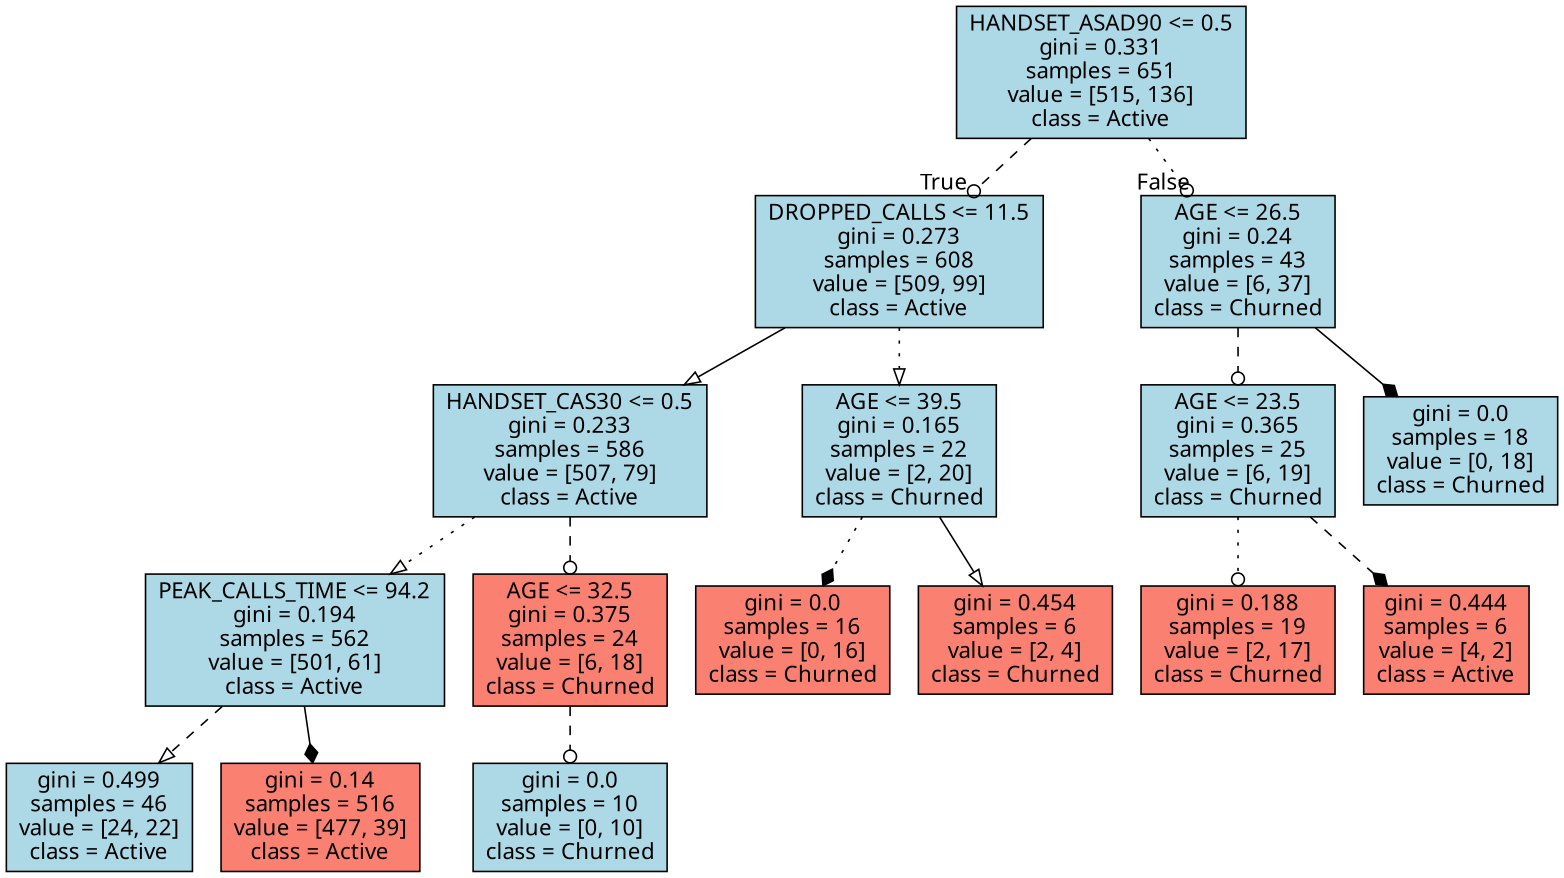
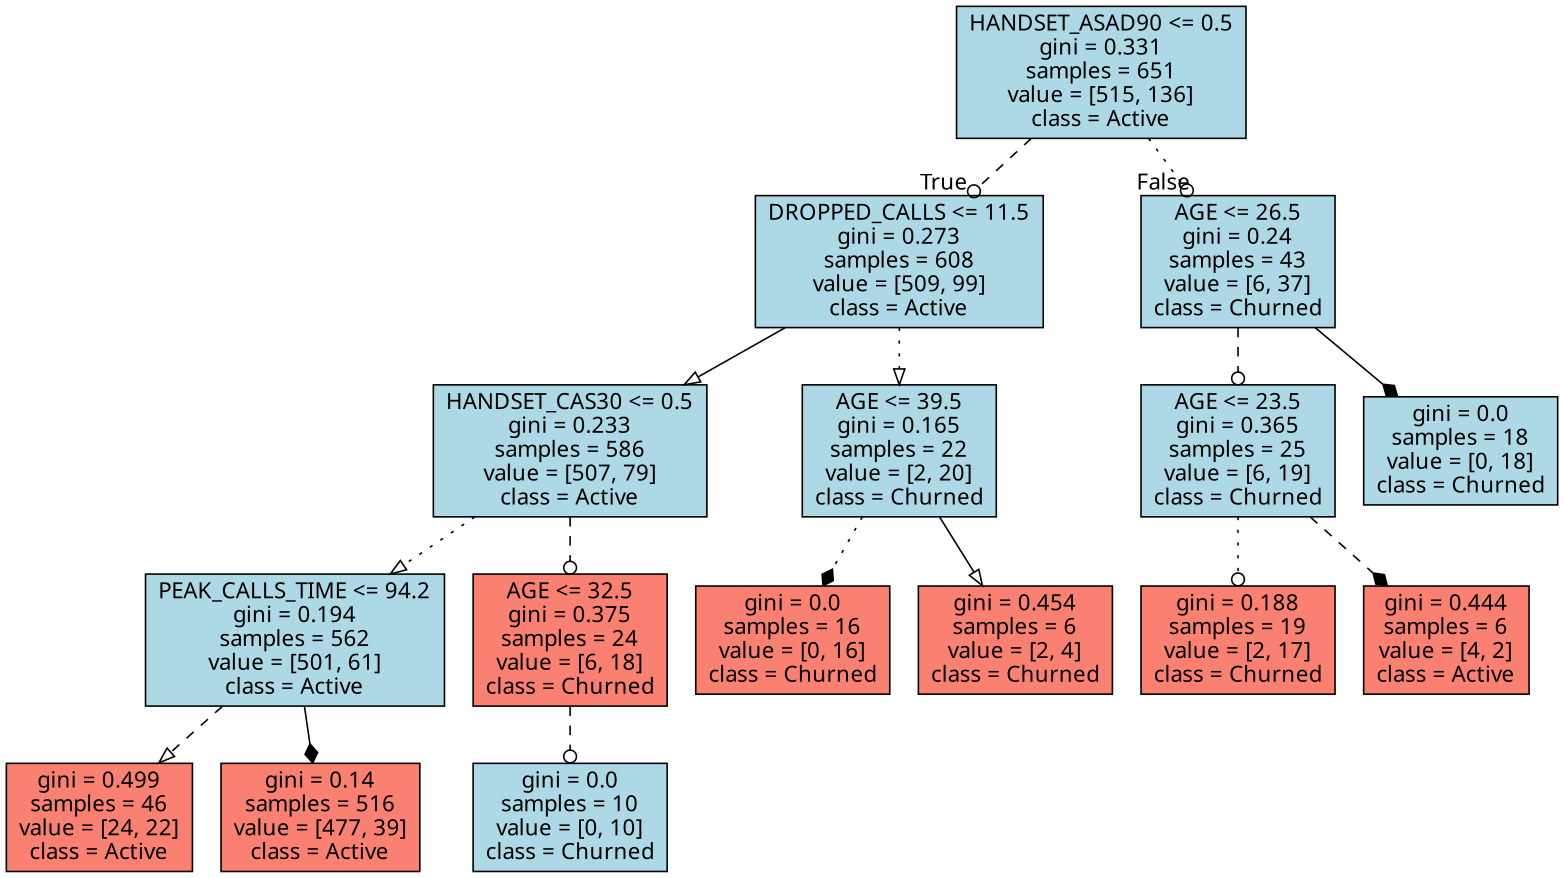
node "gini = 0.499 samples = 46 value = [24, 22] class = Active": fillcolor lightblue -> salmon
